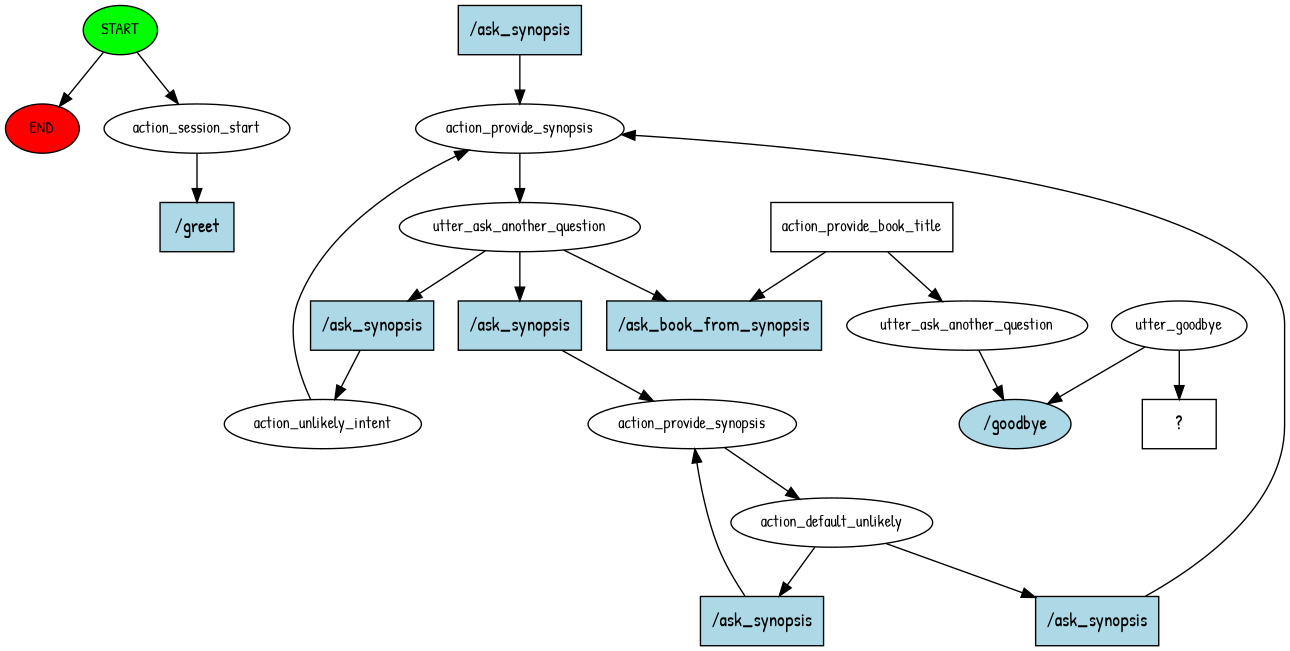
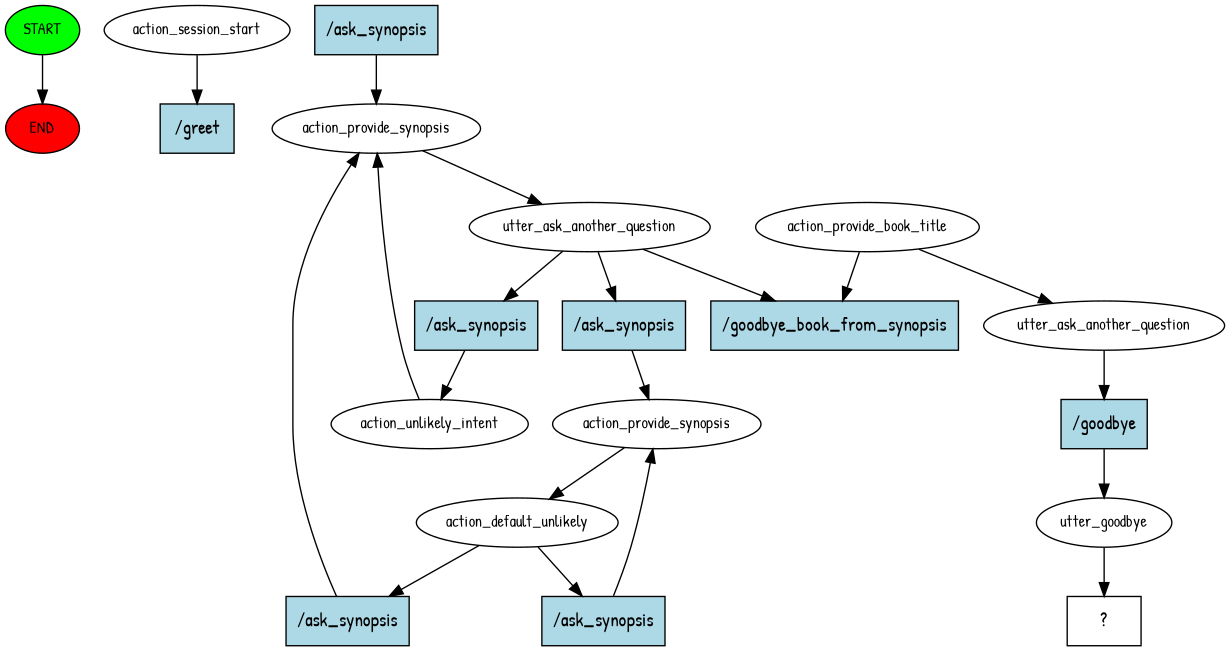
edge "START" -> "action_session_start": removed
node "action_provide_book_title": shape box -> ellipse
node "/ask_book_from_synopsis": label "/ask_book_from_synopsis" -> "/goodbye_book_from_synopsis"
edge "utter_goodbye" -> "/goodbye": reversed
node "/goodbye": shape ellipse -> box
